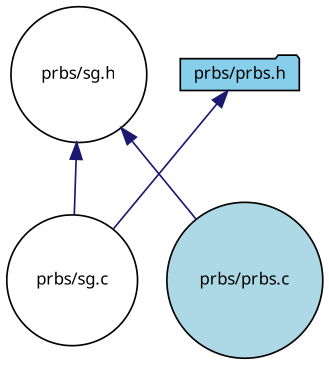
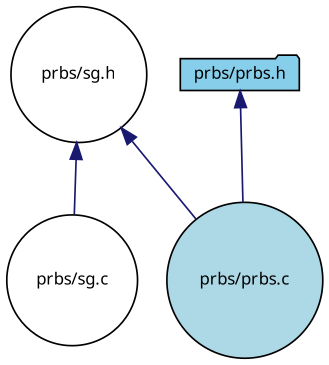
edge "prbs/sg.c" -> "prbs/prbs.h": now "prbs/prbs.c" -> "prbs/prbs.h"
